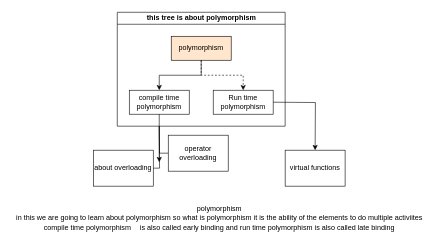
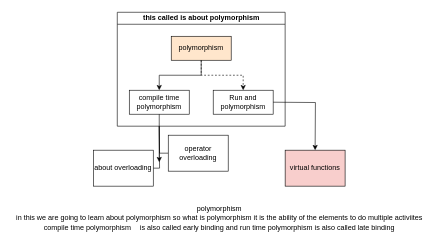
node "this tree is about polymorphism": label "this tree is about polymorphism" -> "this called is about polymorphism"
node "Run time polymorphism": label "Run time polymorphism" -> "Run and polymorphism"
node "virtual functions": fillcolor #ffffff -> #f8cecc
